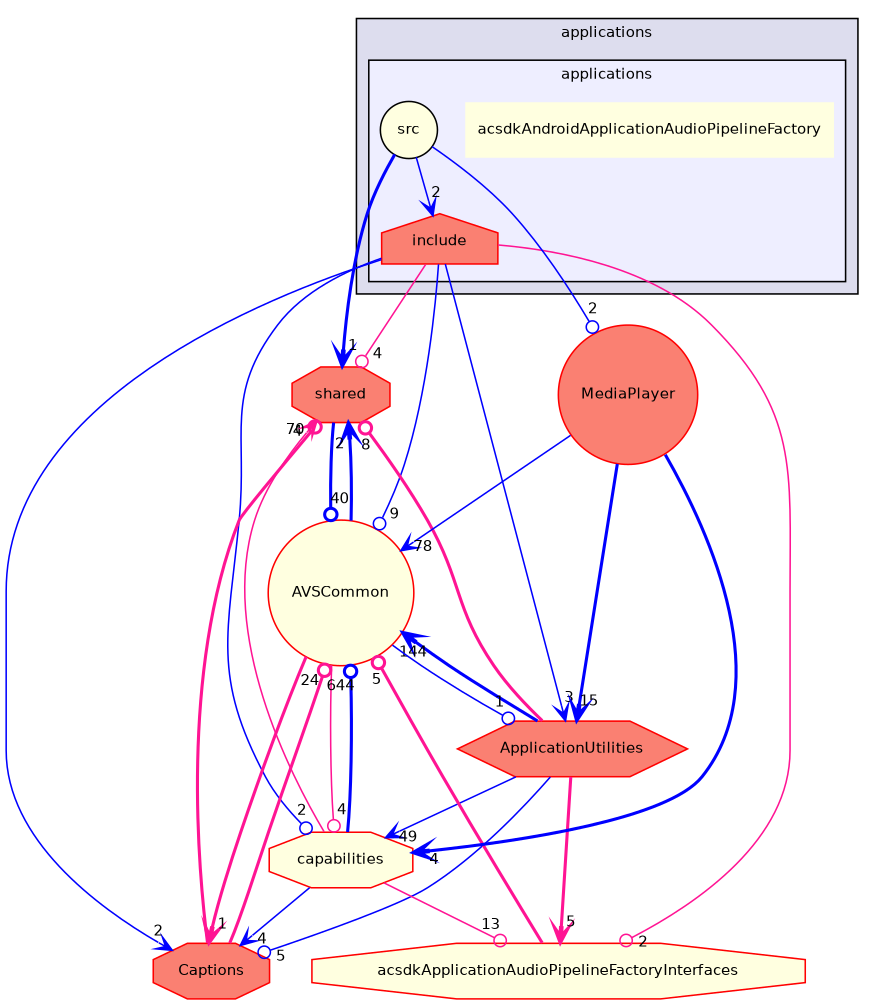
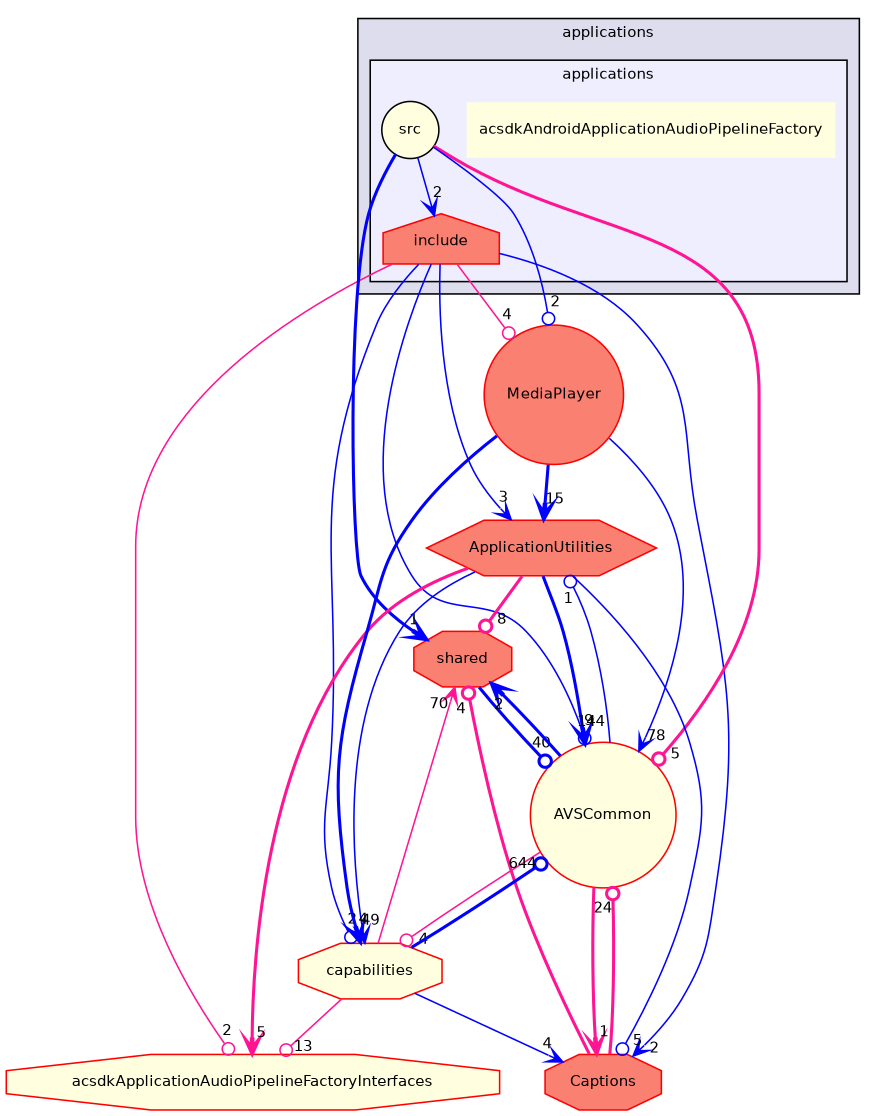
edge "include" -> "shared": now "include" -> "MediaPlayer"
edge "acsdkApplicationAudioPipelineFactoryInterfaces" -> "AVSCommon": now "src" -> "AVSCommon"
